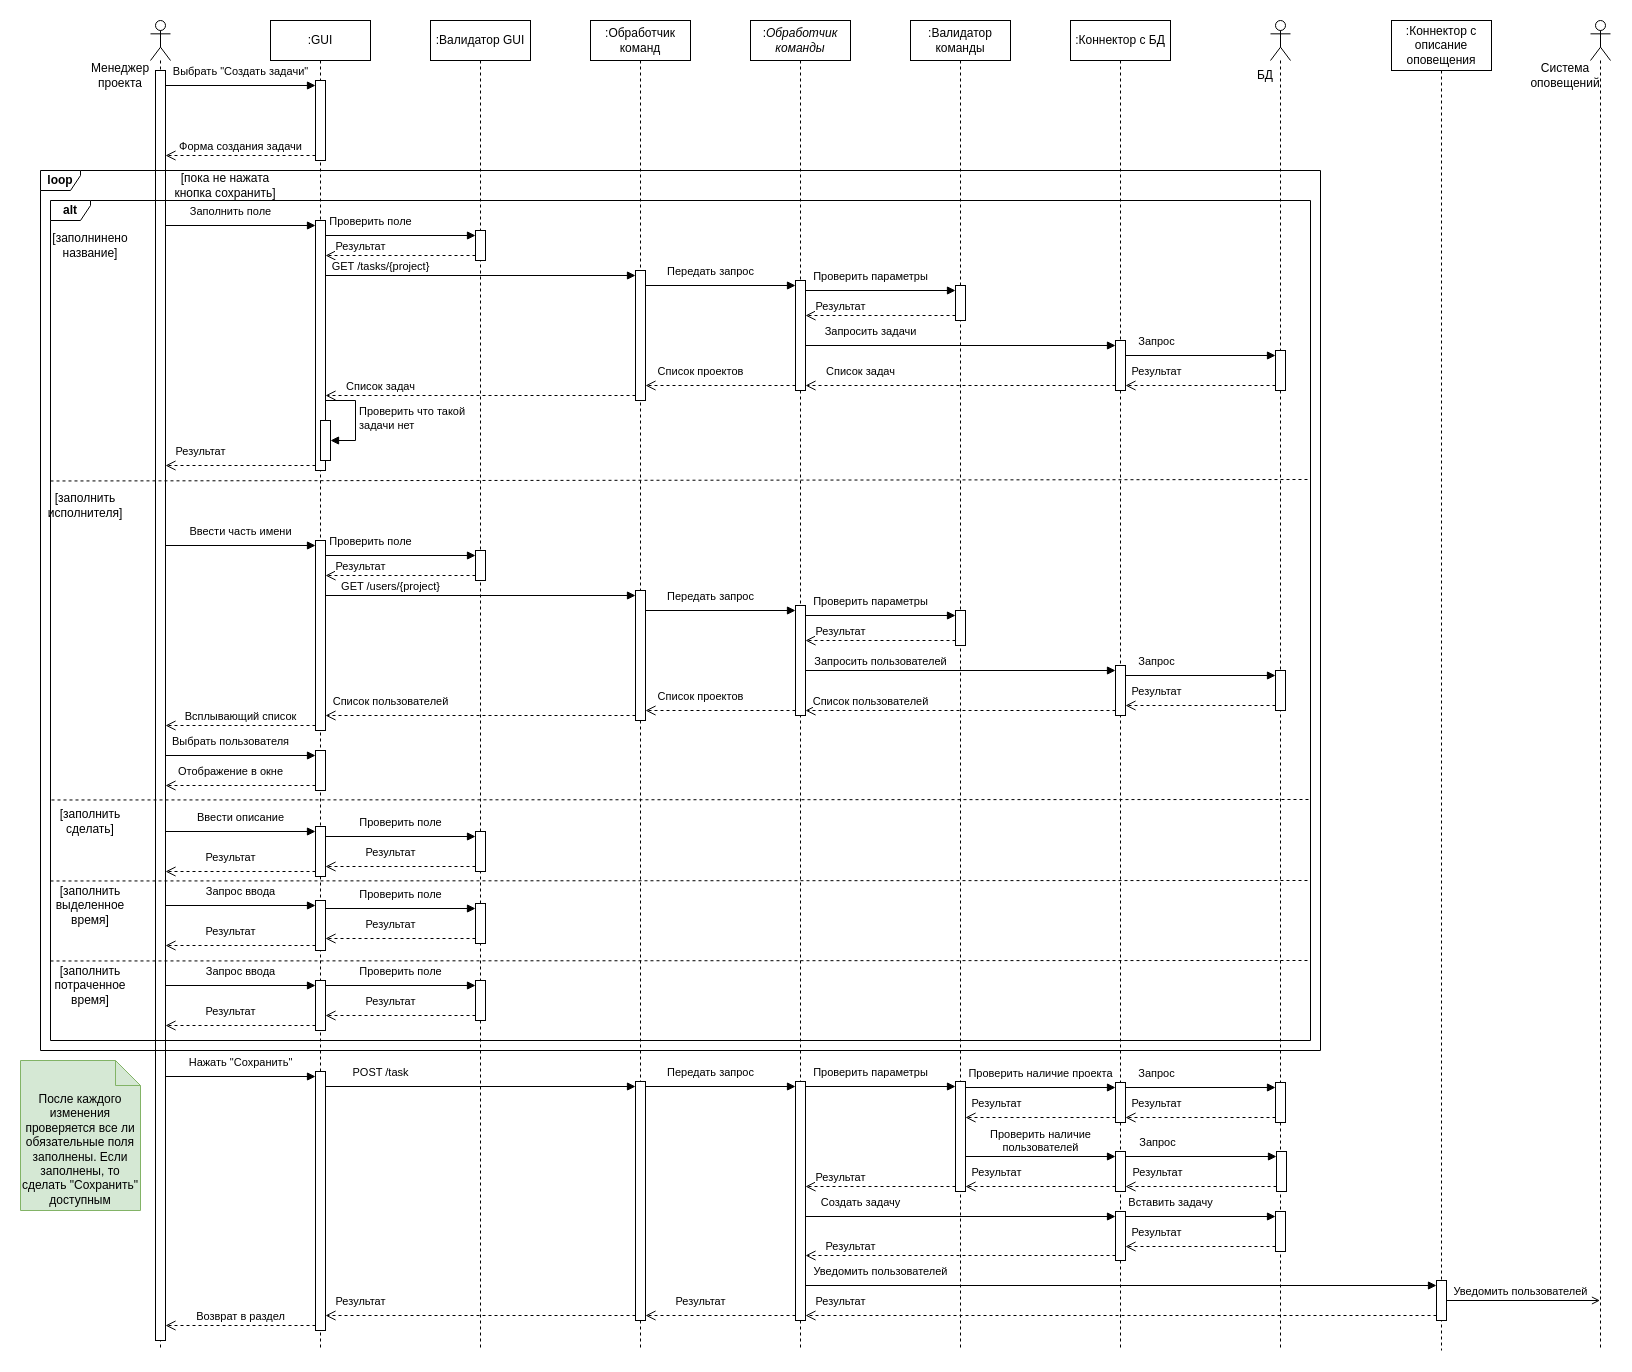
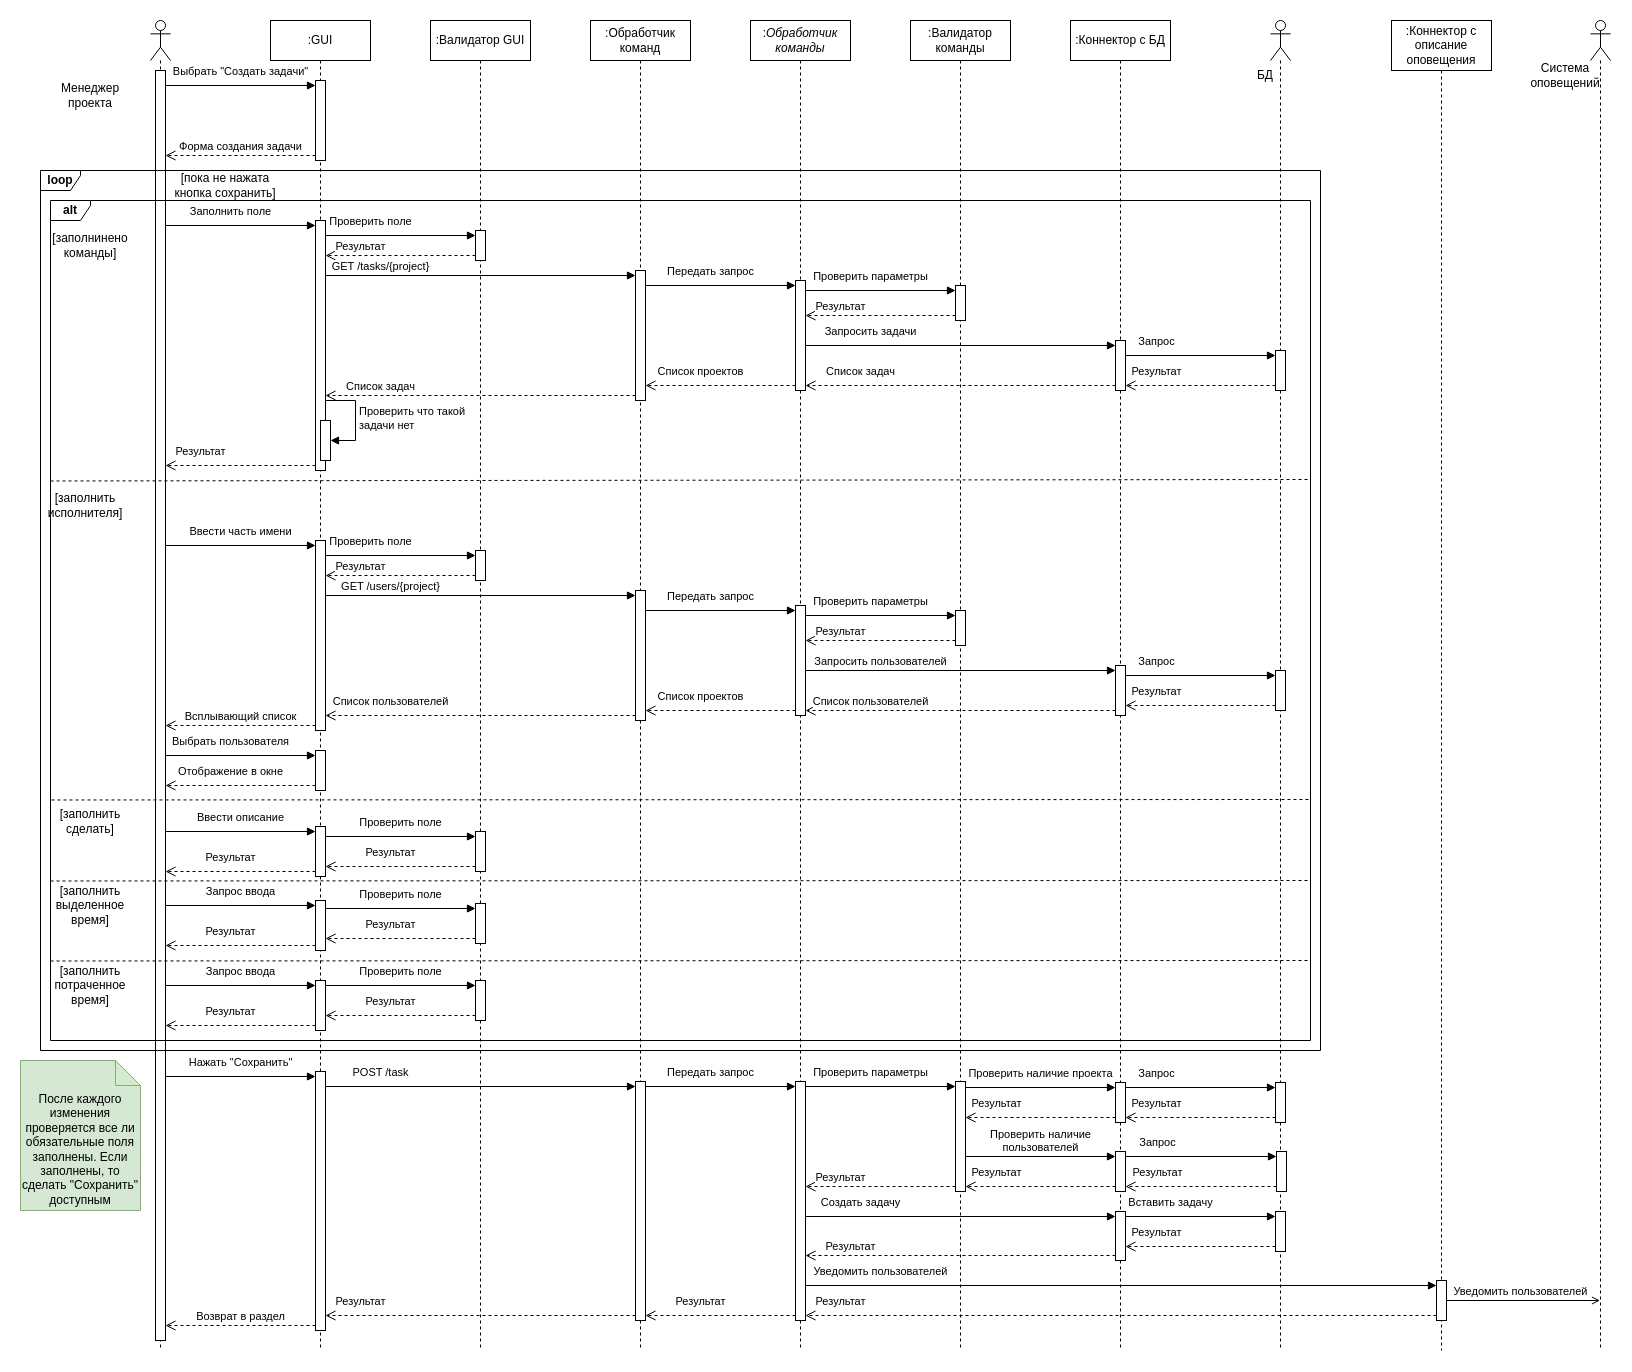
node "Менеджер проекта": moved (121, 76) -> (91, 96)
node "[заполнинено название]": label "[заполнинено название]" -> "[заполнинено команды]"
